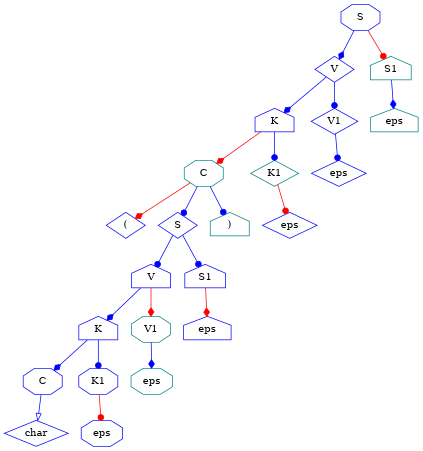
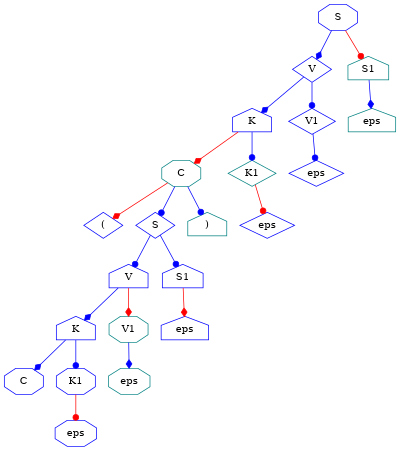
node "char": removed
